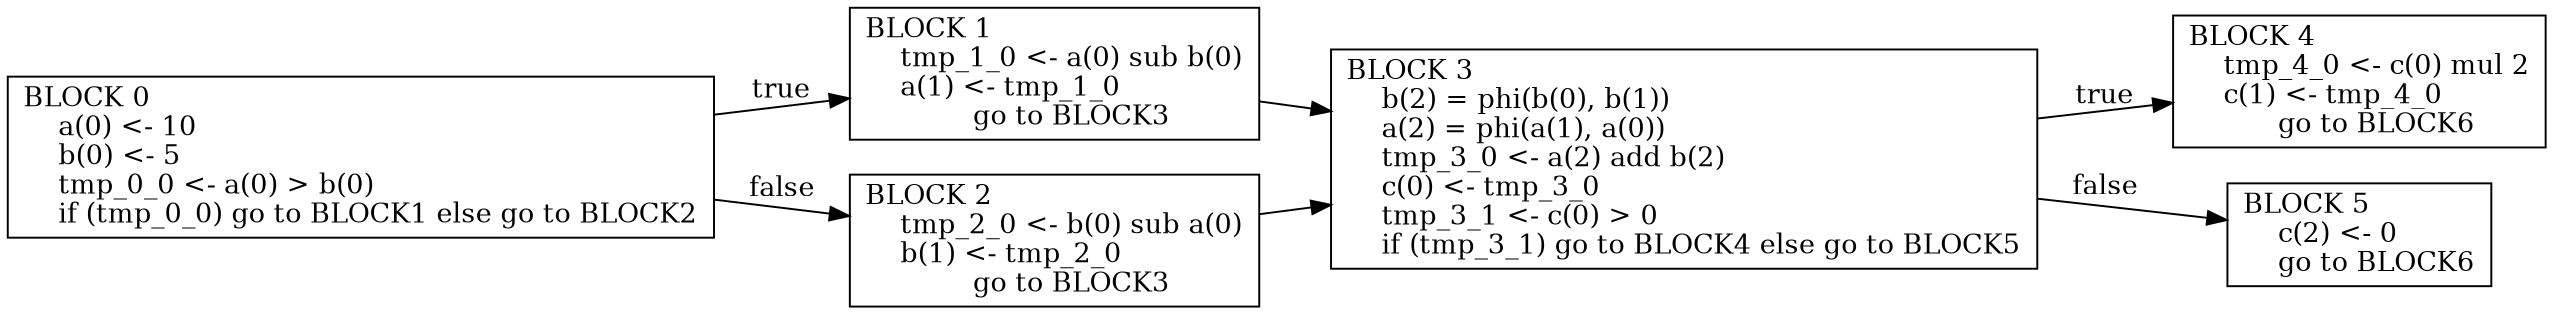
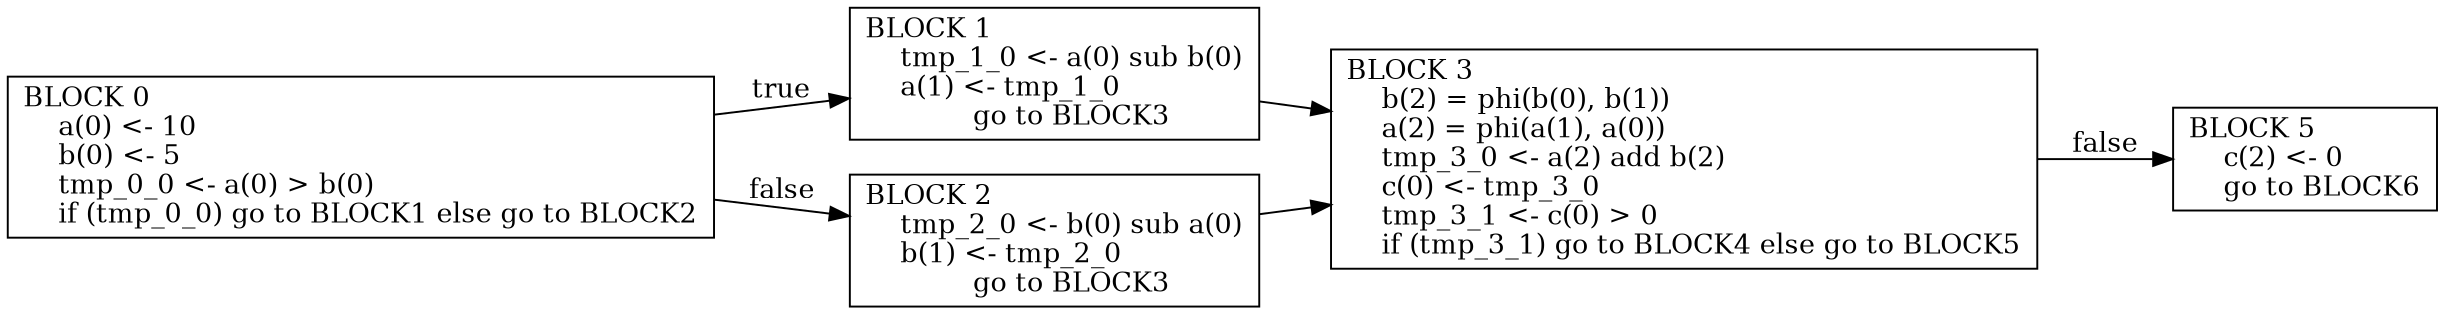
node "BLOCK 4 tmp_4_0 <- c(0) mul 2 c(1) <- tmp_4_0 go to BLOCK6": removed
